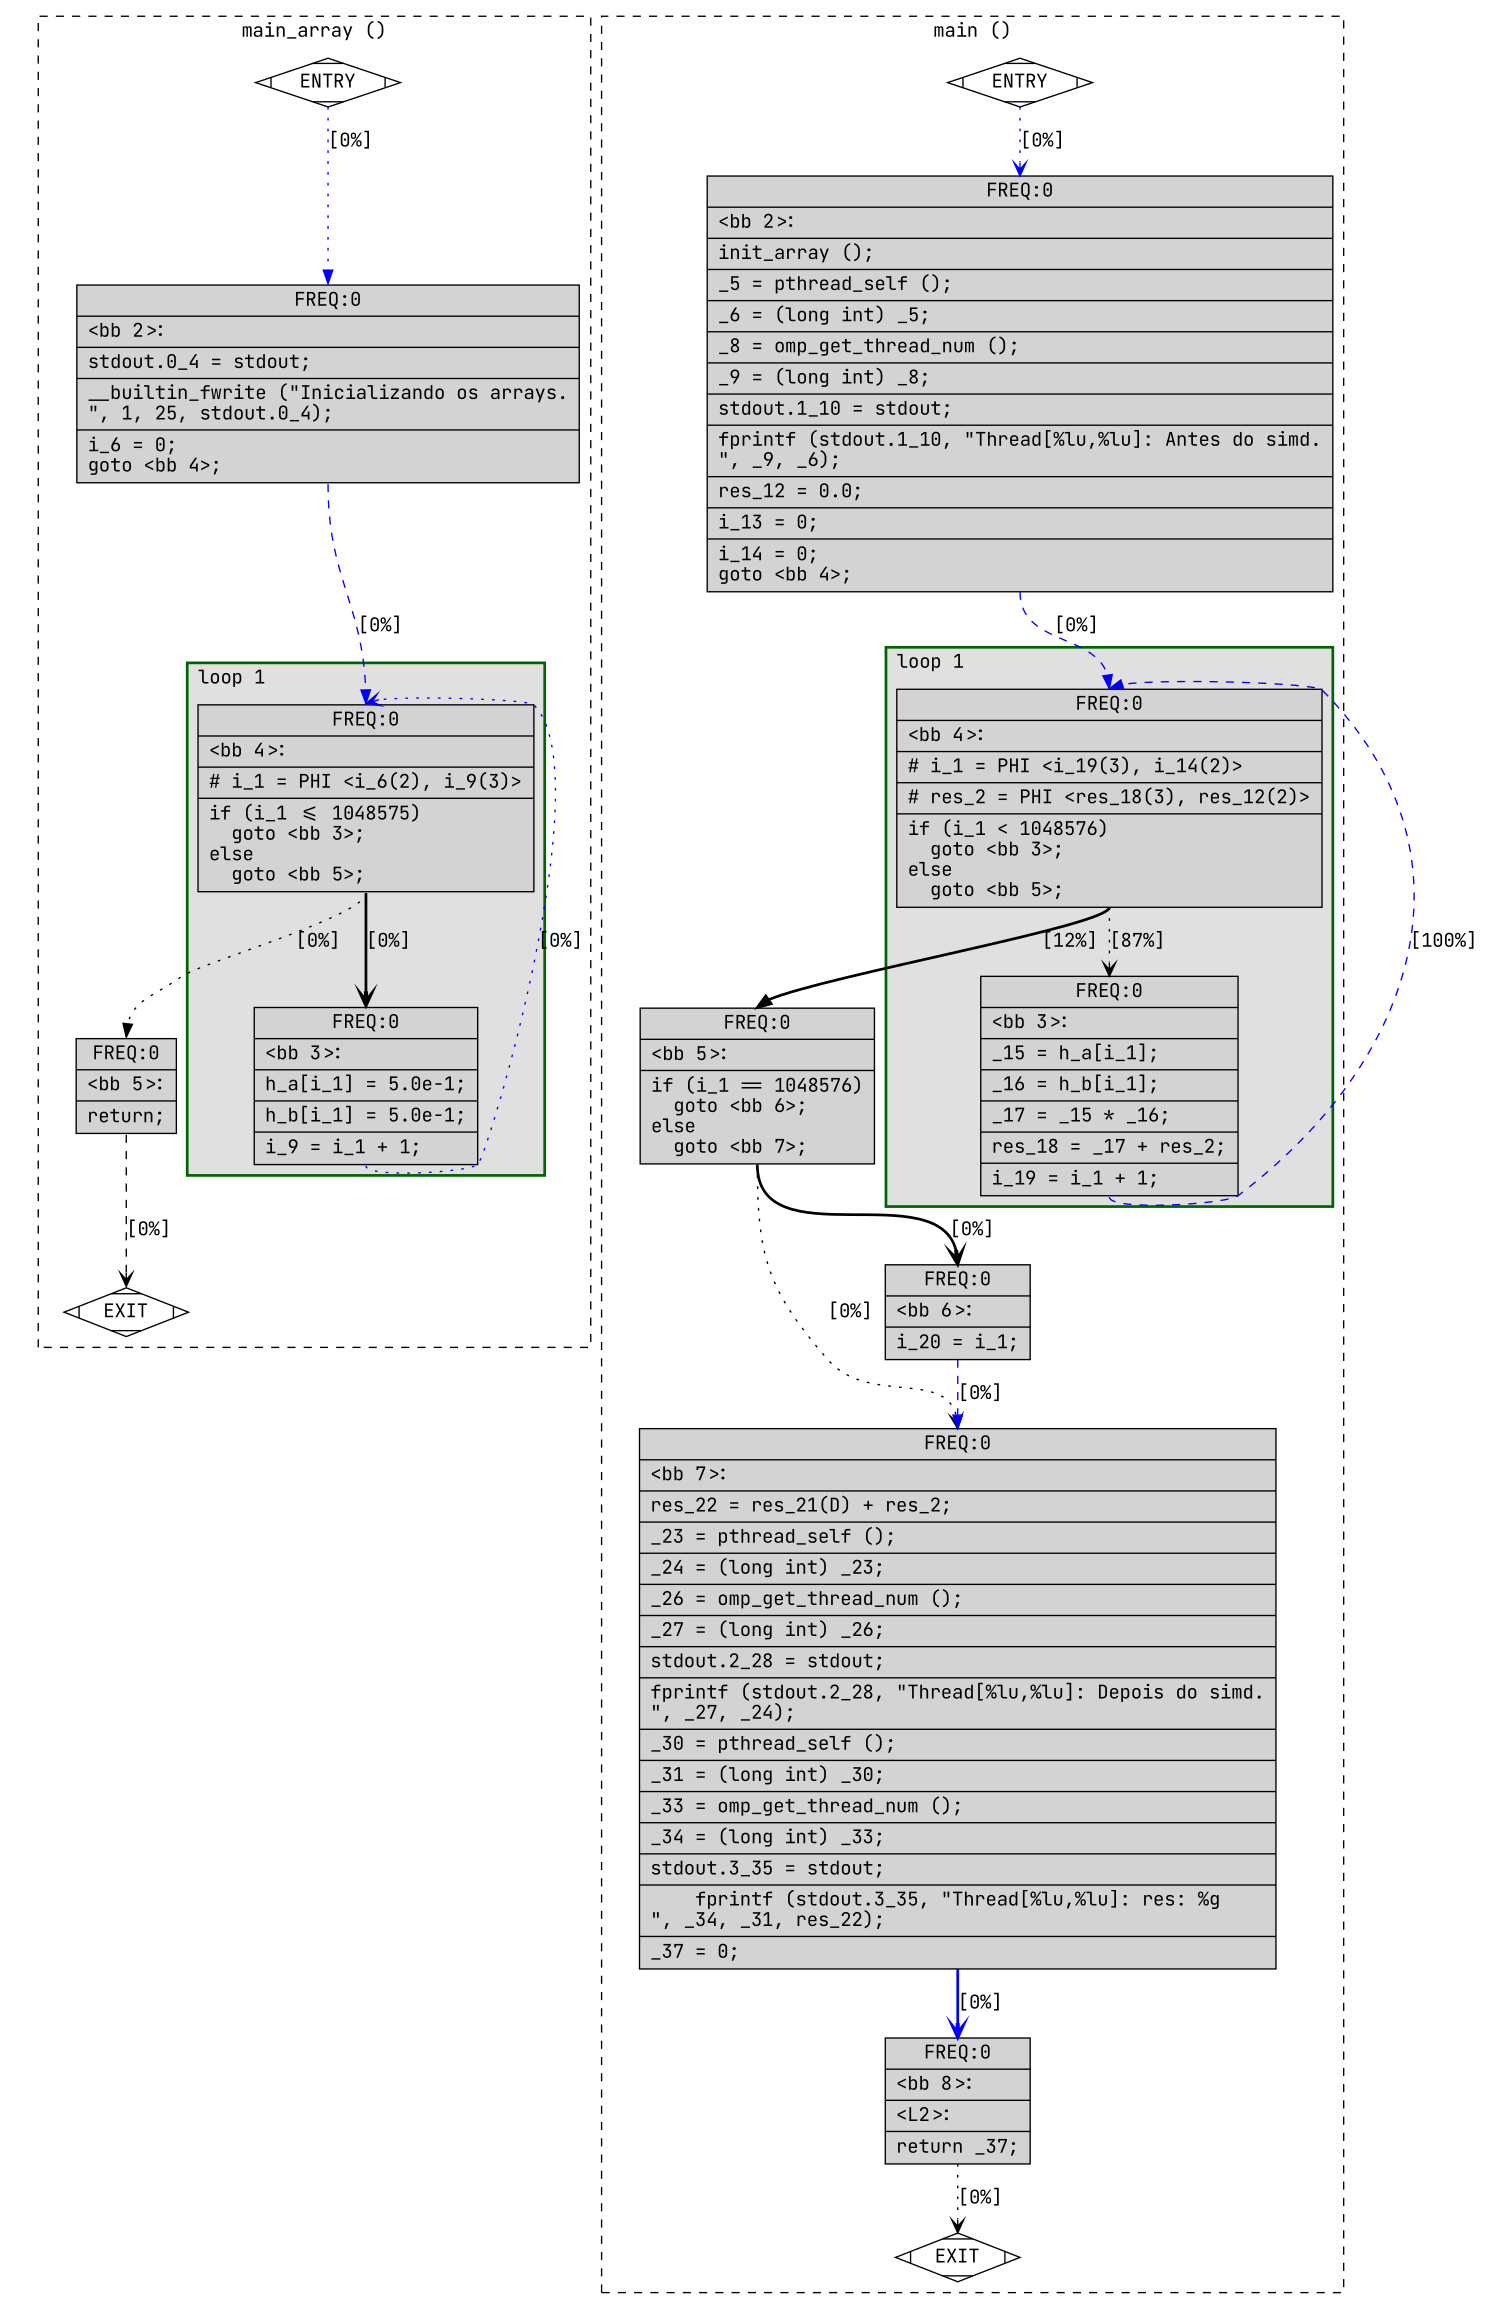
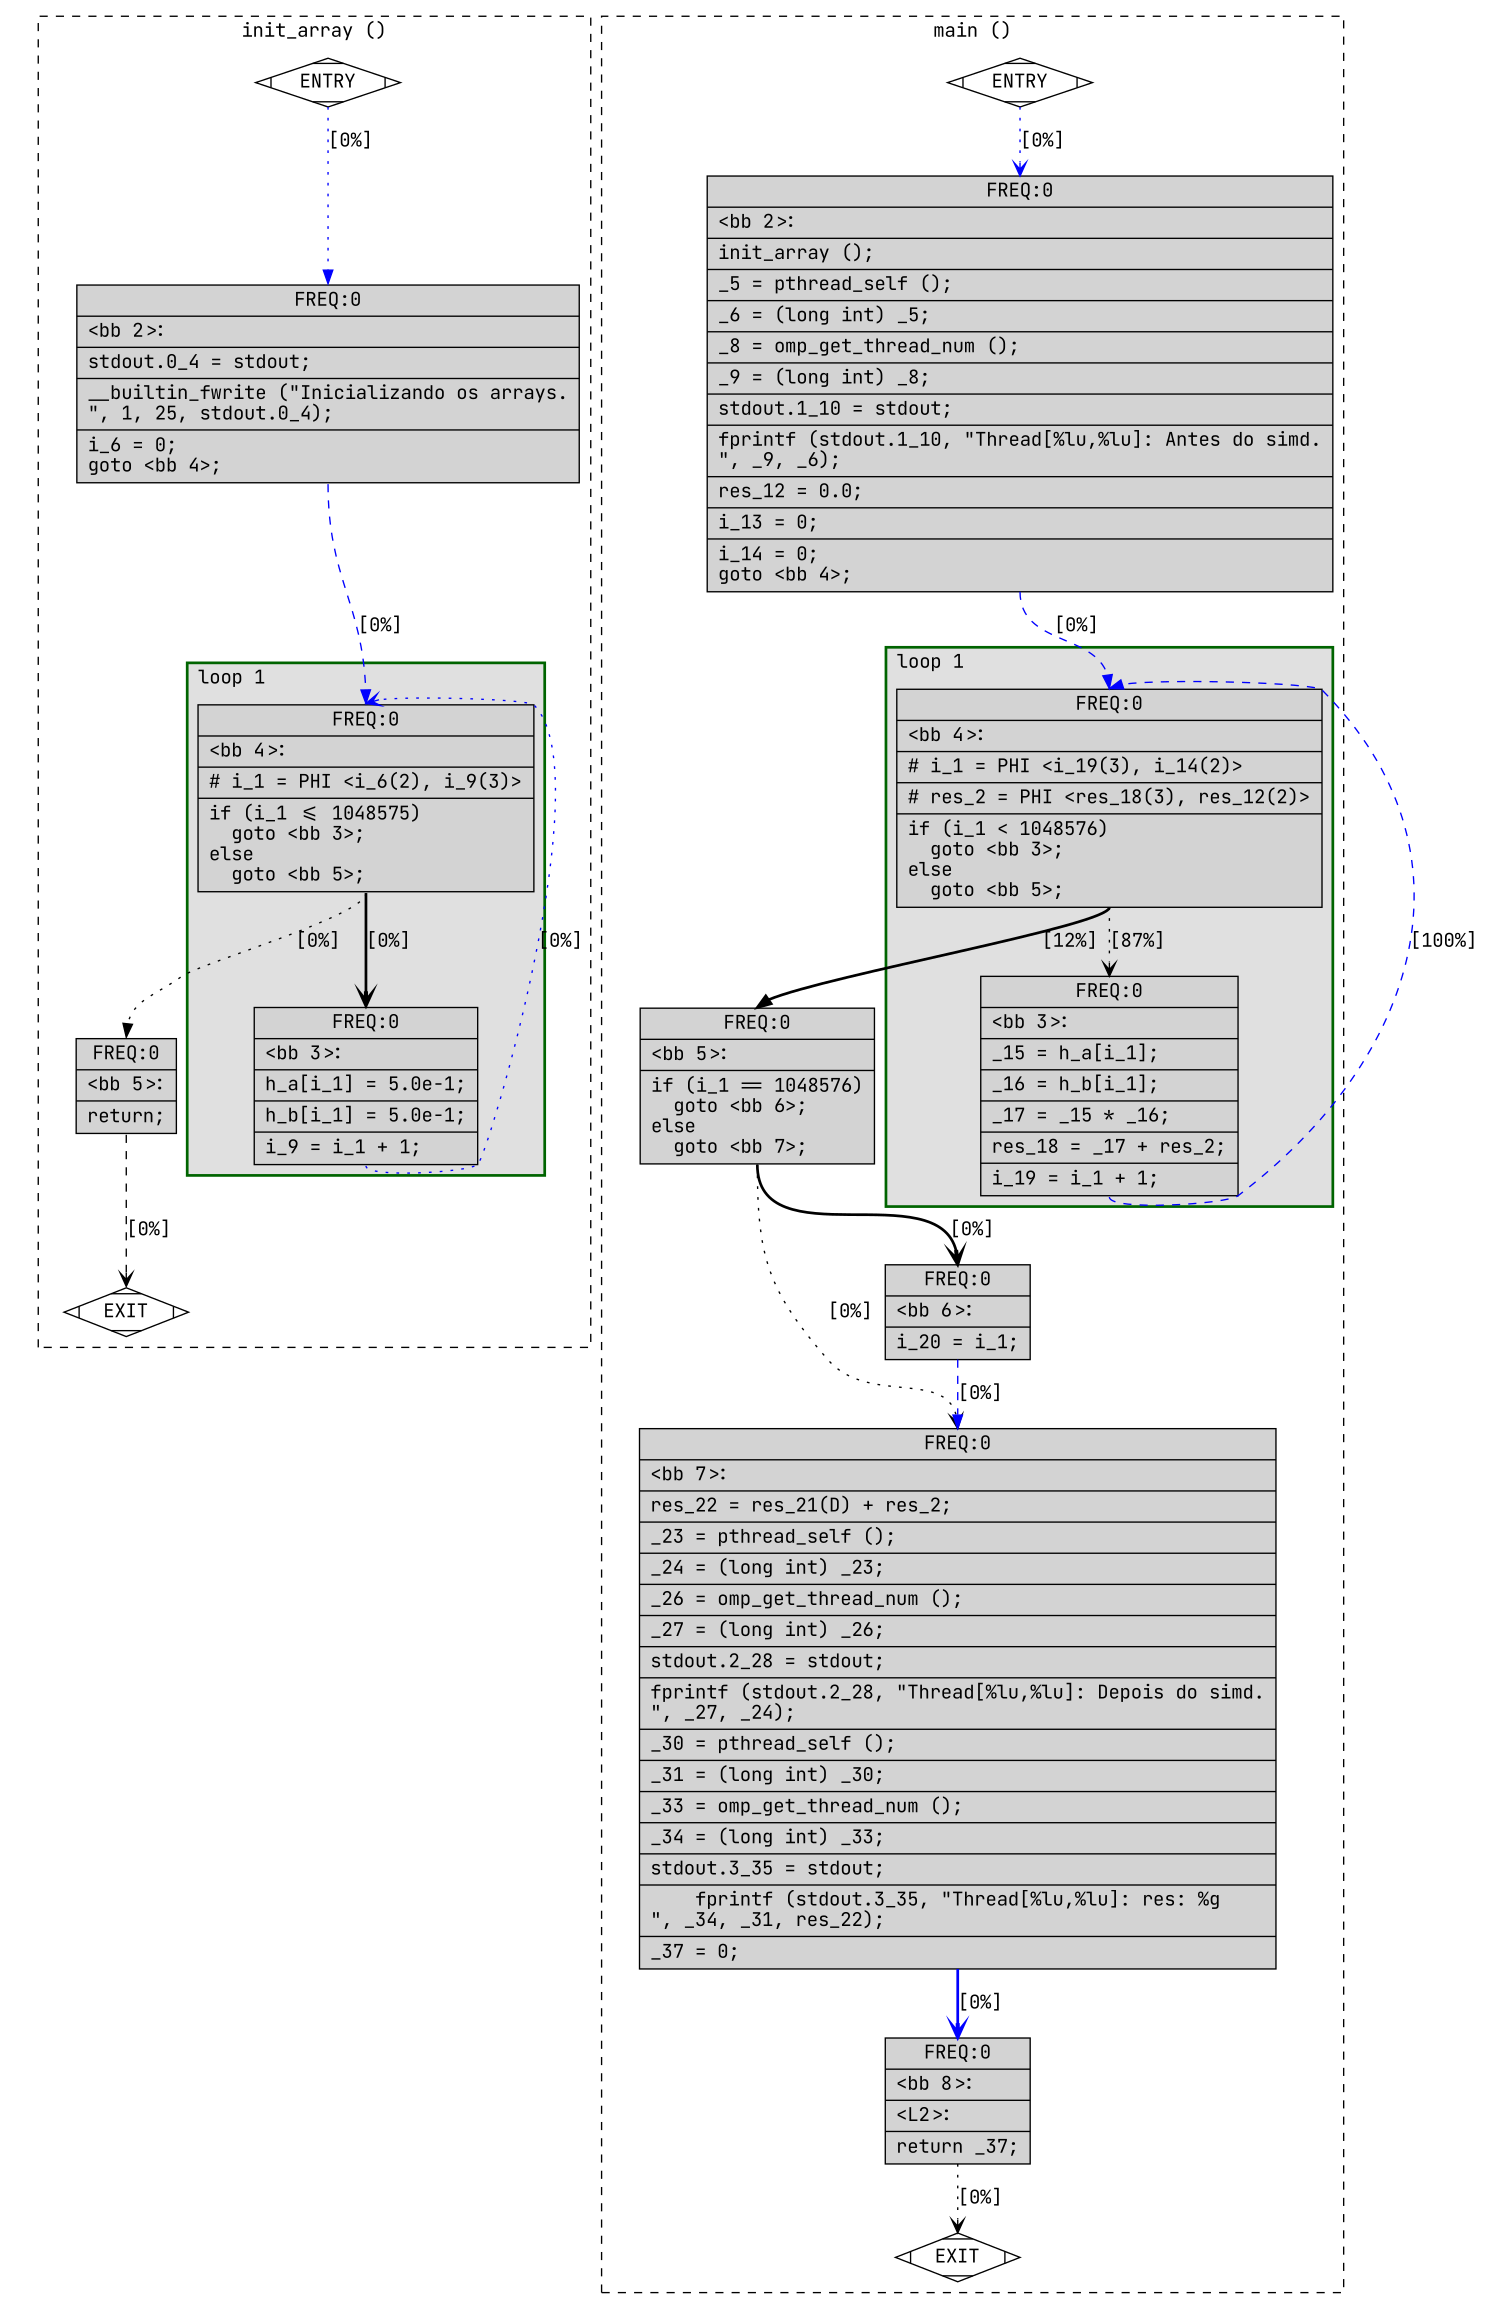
cluster "main_array ()": label "main_array ()" -> "init_array ()"
